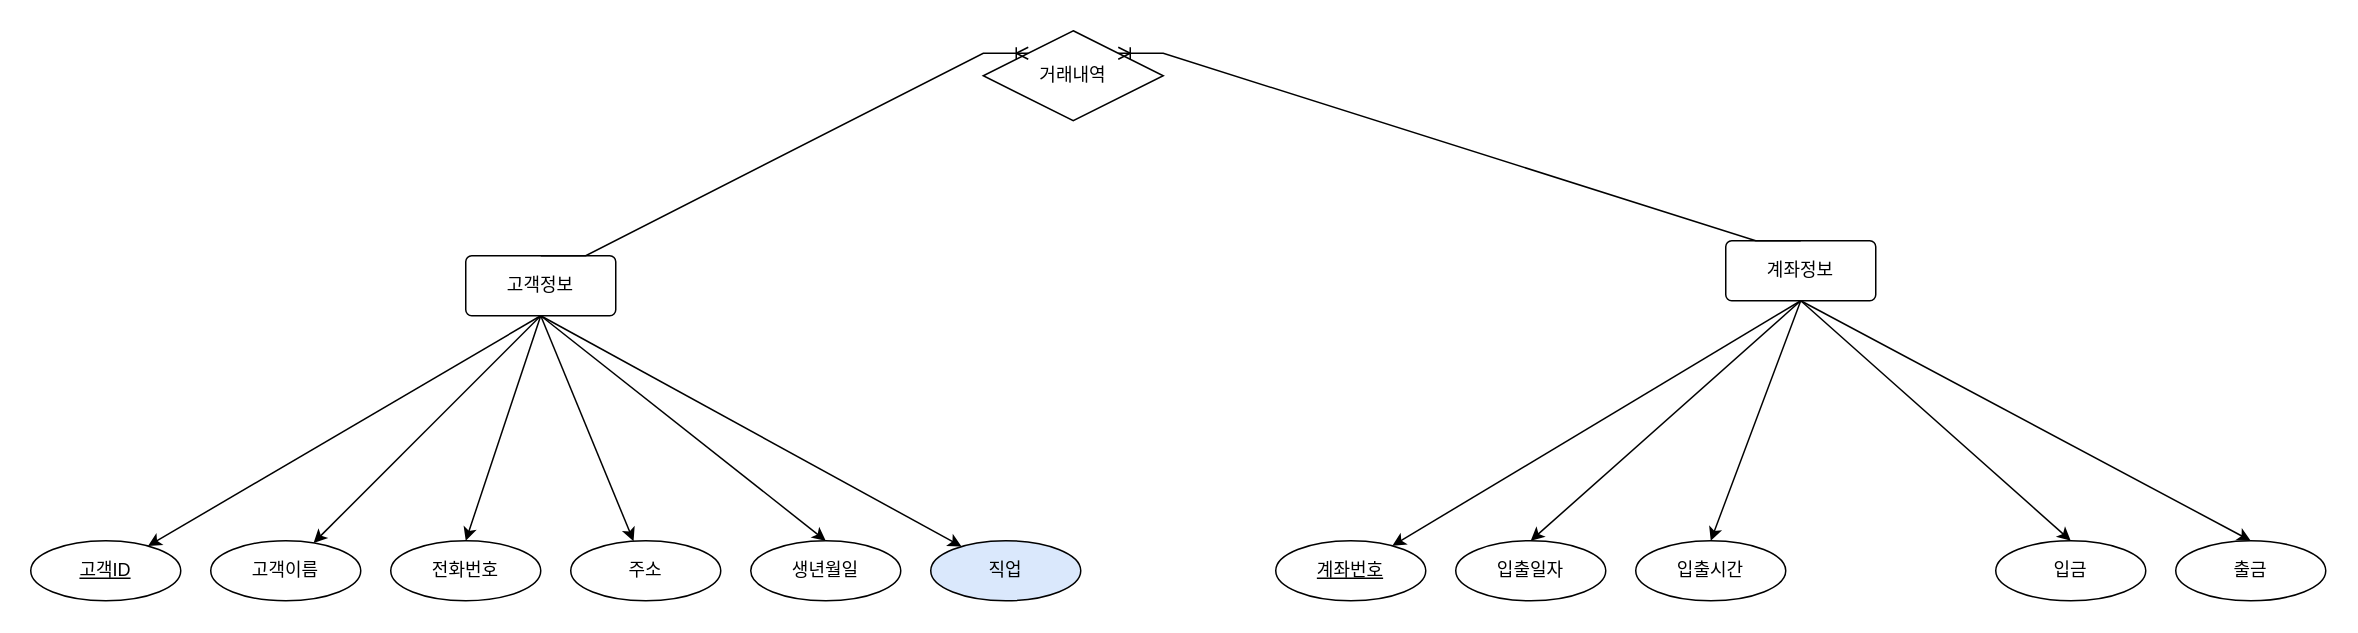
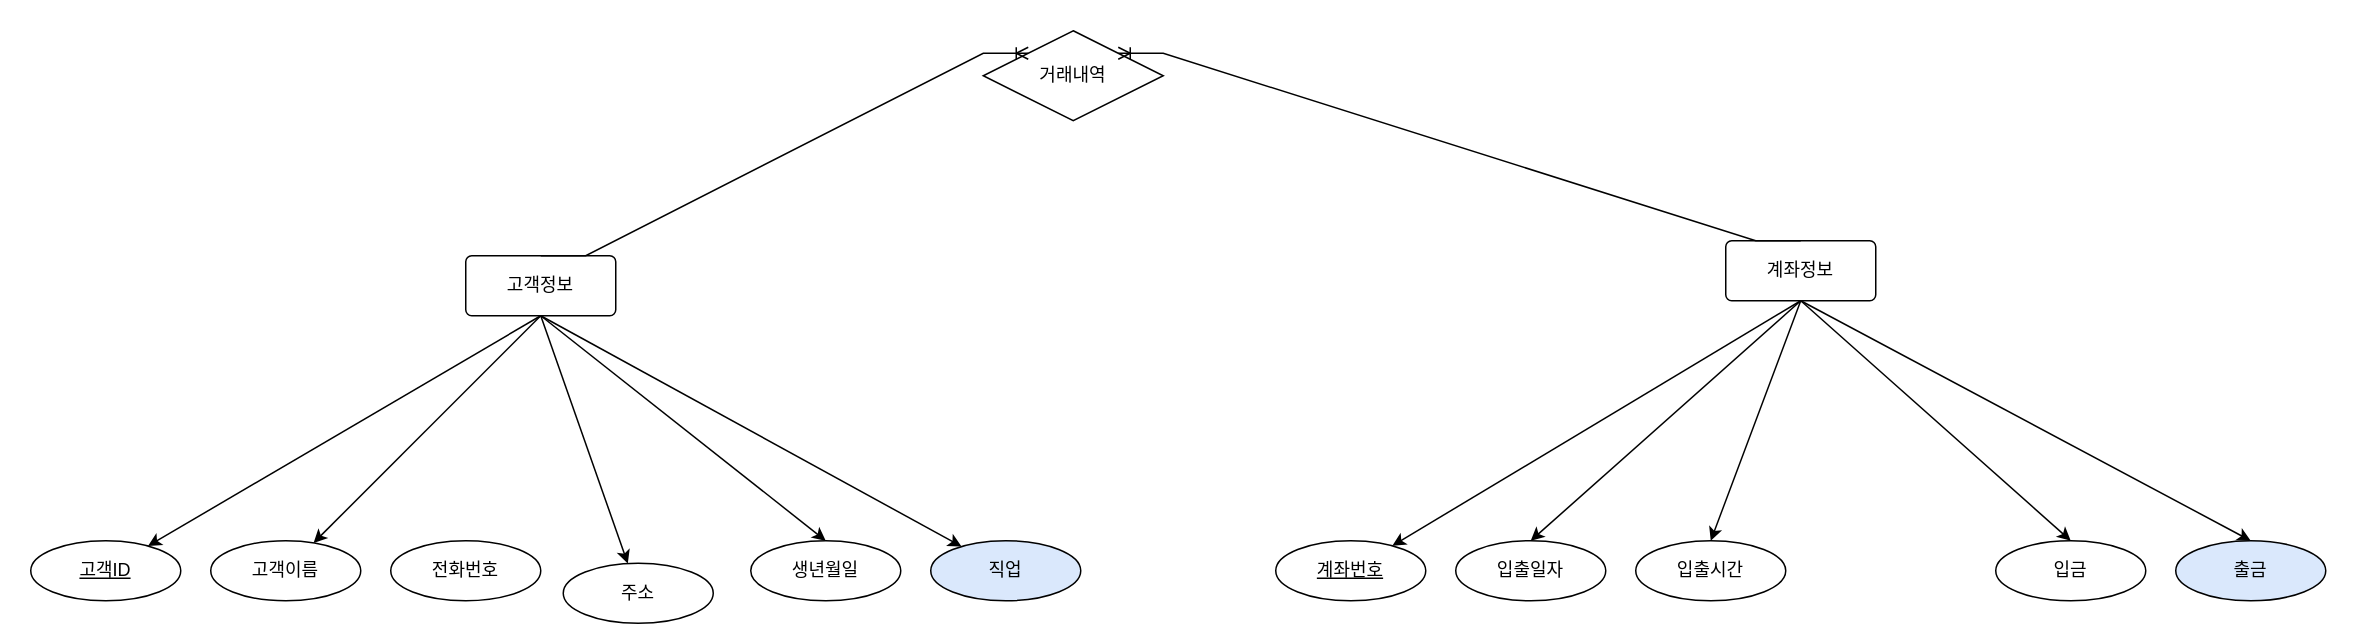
edge "고객정보" -> "전화번호": removed
node "주소": moved (646, 571) -> (638, 593)
node "출금": fillcolor #ffffff -> #dae8fc
